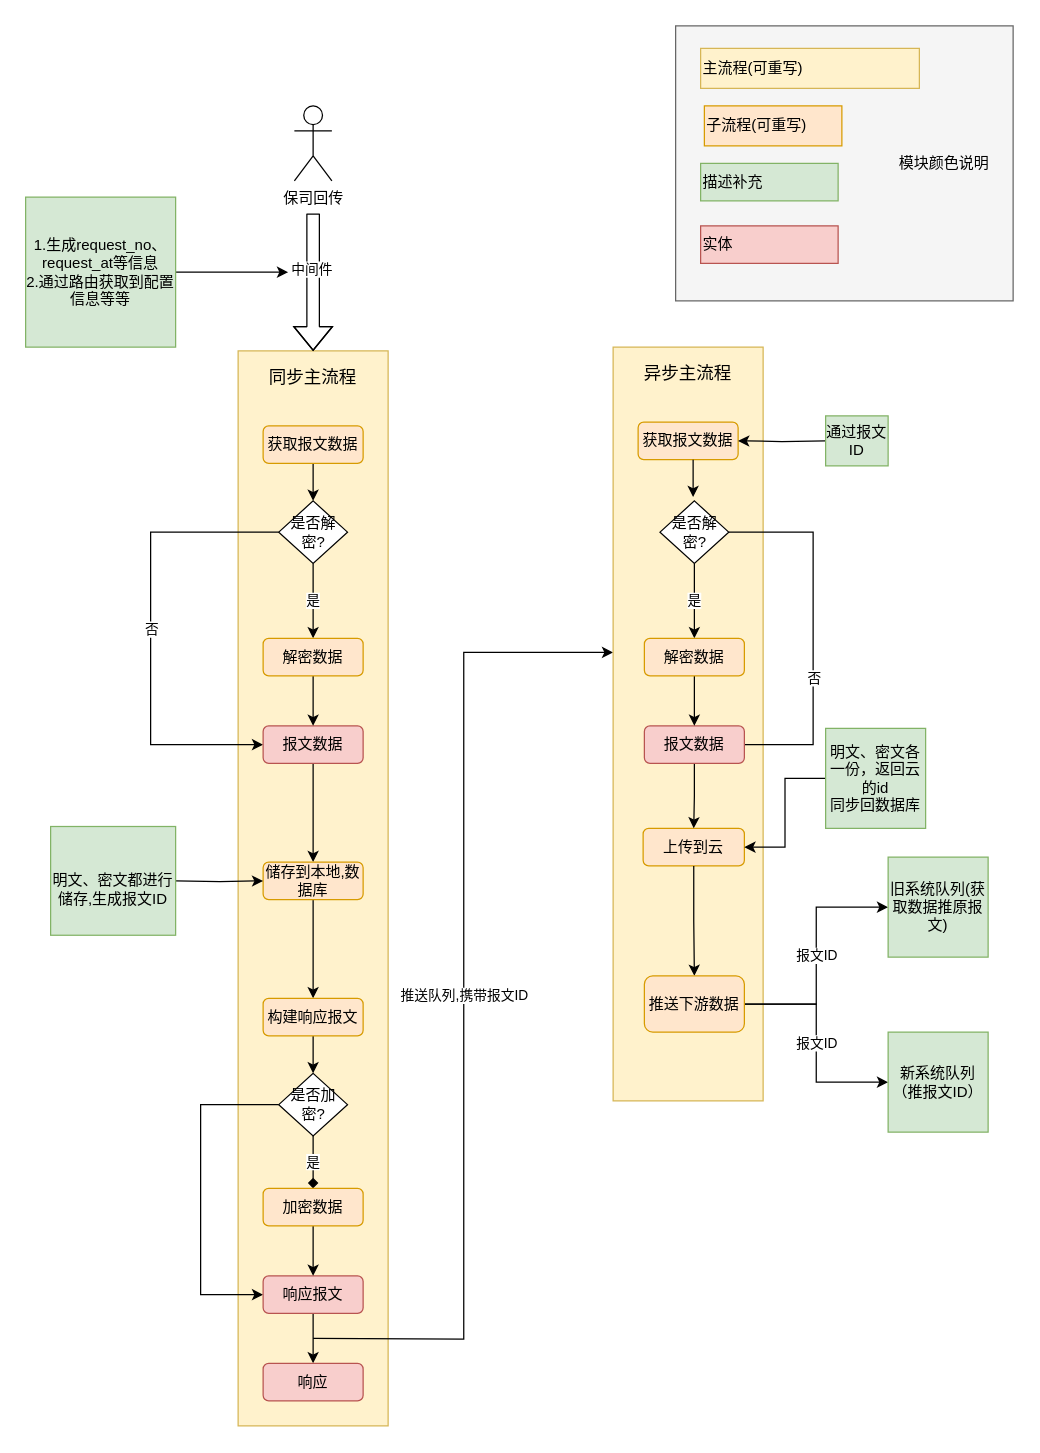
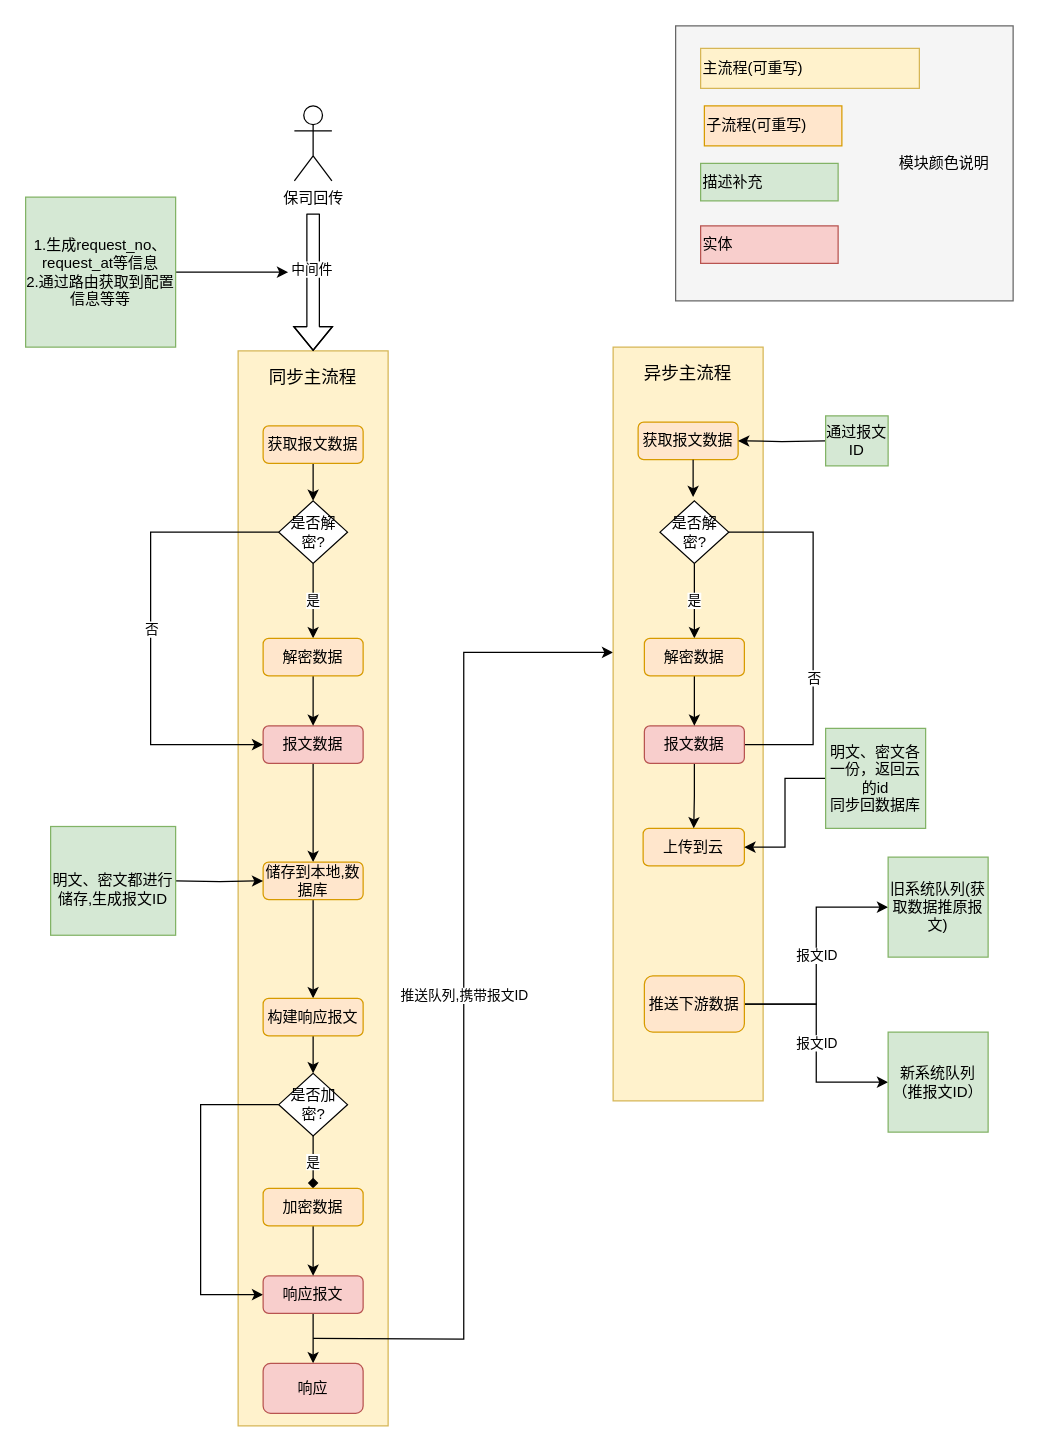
edge "上传到云" -> "推送下游数据": removed
node "响应": size 100x38 -> 100x50
